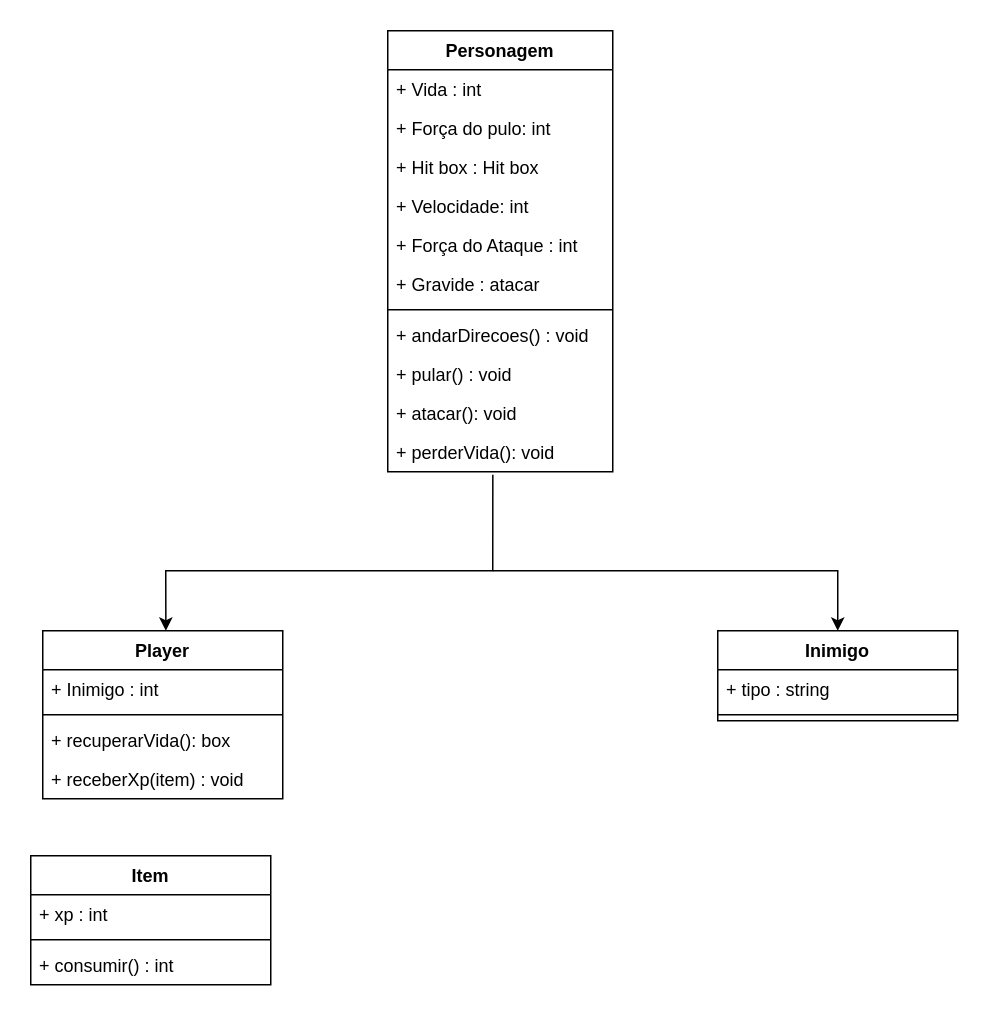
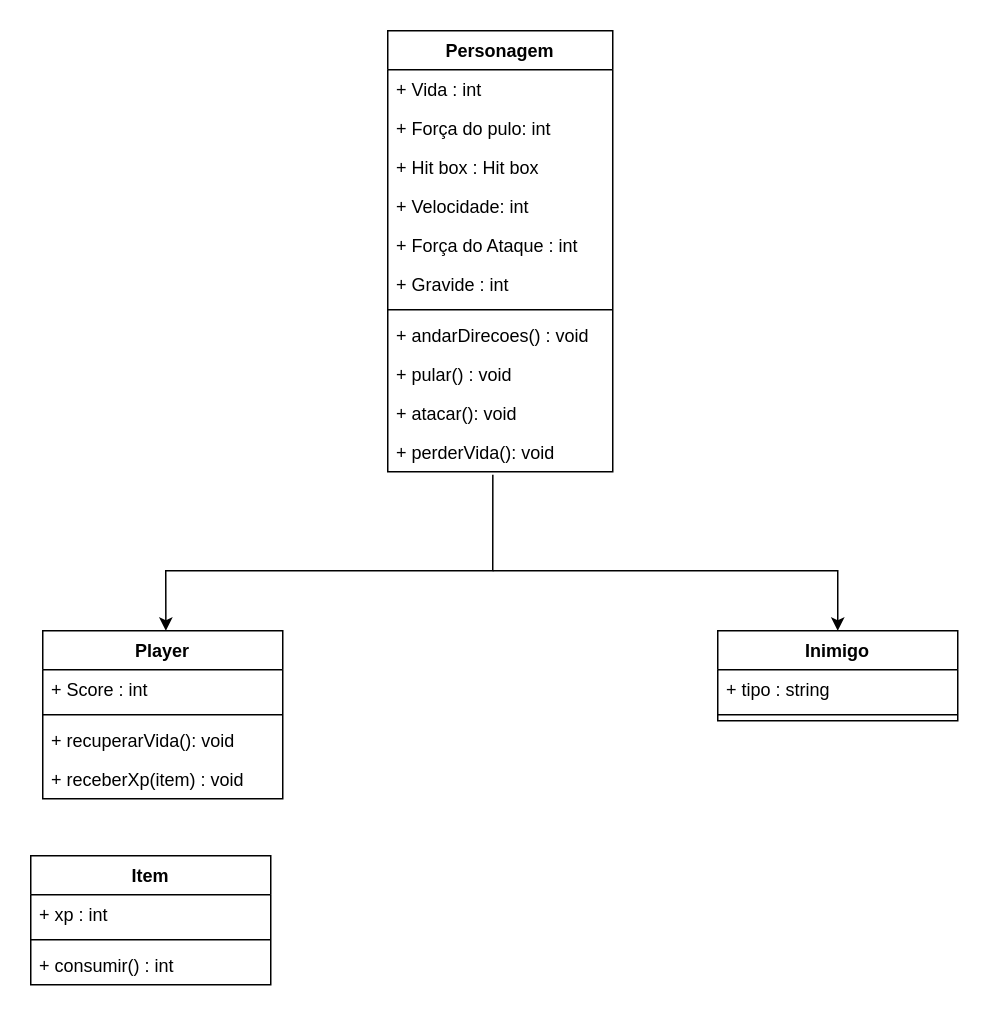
node "+ Gravide : atacar": label "+ Gravide : atacar" -> "+ Gravide : int"
node "+ Inimigo : int": label "+ Inimigo : int" -> "+ Score : int"
node "+ recuperarVida(): box": label "+ recuperarVida(): box" -> "+ recuperarVida(): void"
